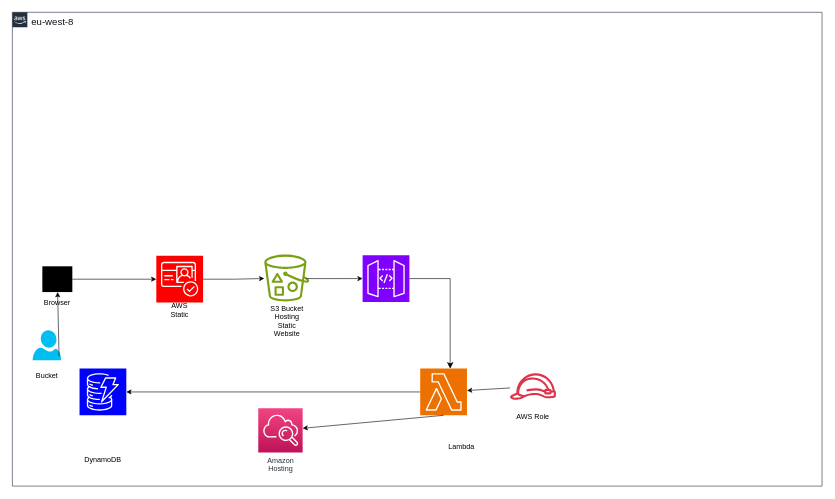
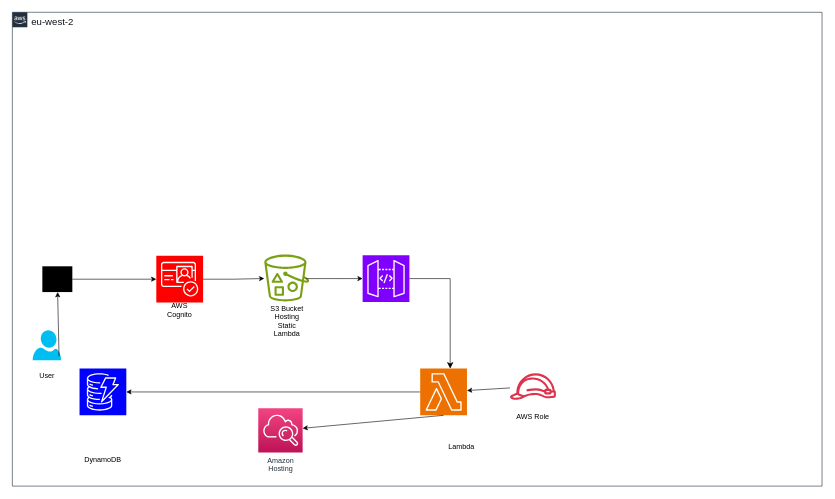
node "eu-west-8": label "eu-west-8" -> "eu-west-2"
node "Browser": removed
node "AWS Static": label "AWS Static" -> "AWS Cognito"
node "S3 Bucket Hosting Static Website": label "S3 Bucket Hosting Static Website" -> "S3 Bucket Hosting Static Lambda"
node "Bucket": label "Bucket" -> "User"
